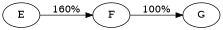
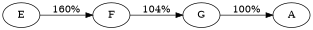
edge "F" -> "G": label "100%" -> "104%"
node "A": added
